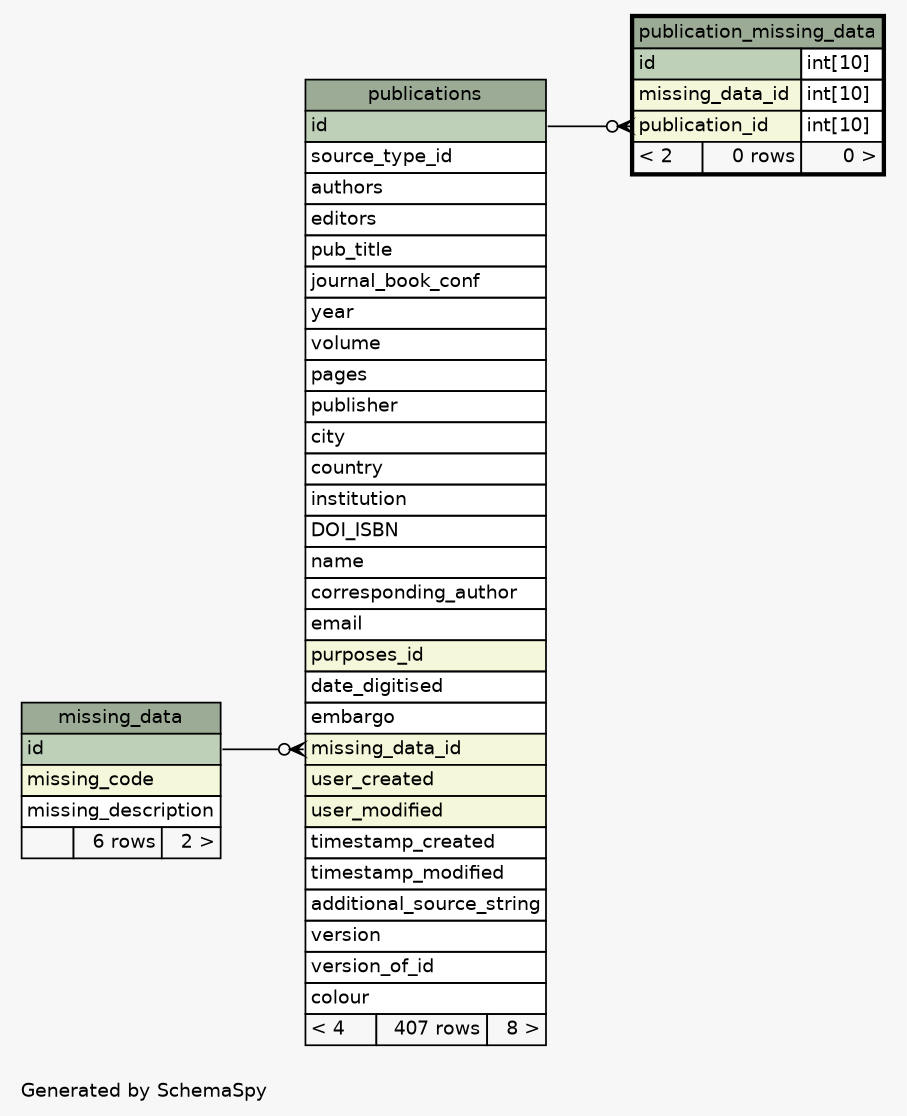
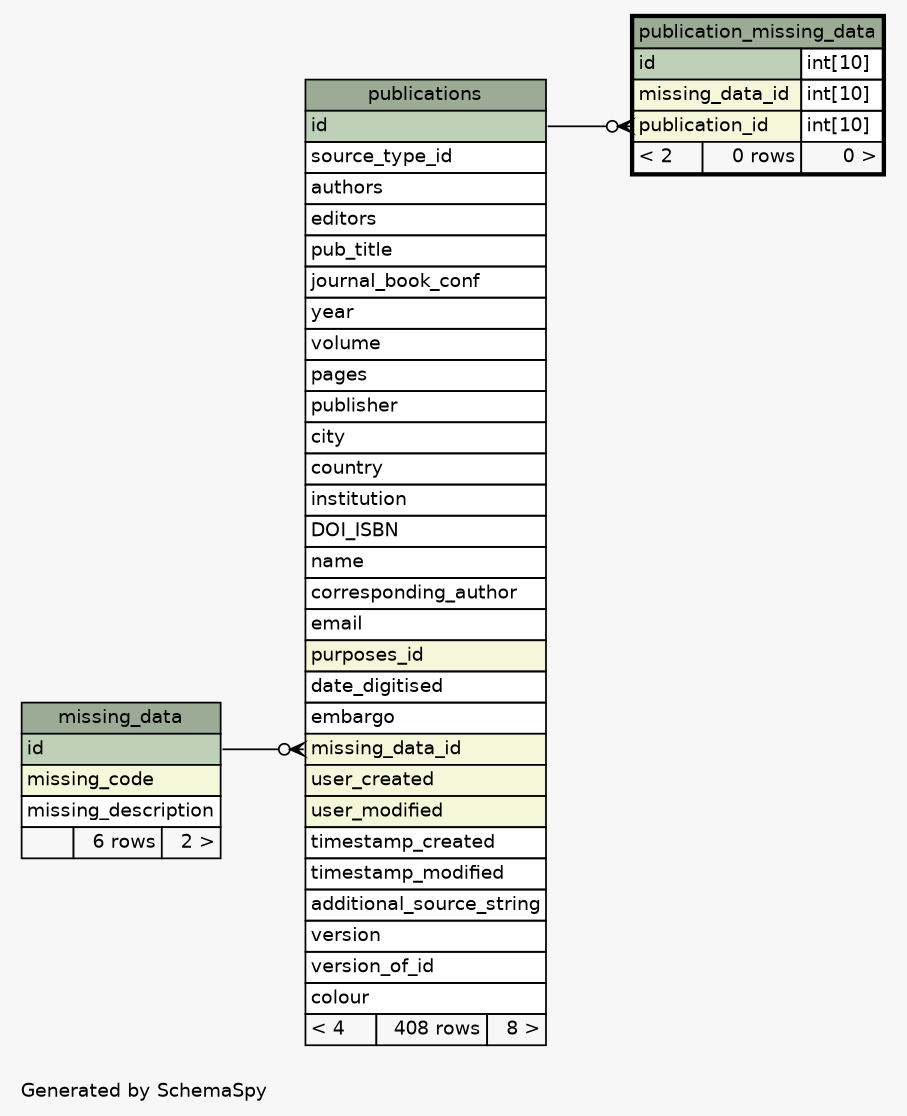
node "publications": text "407 rows" -> "408 rows"
